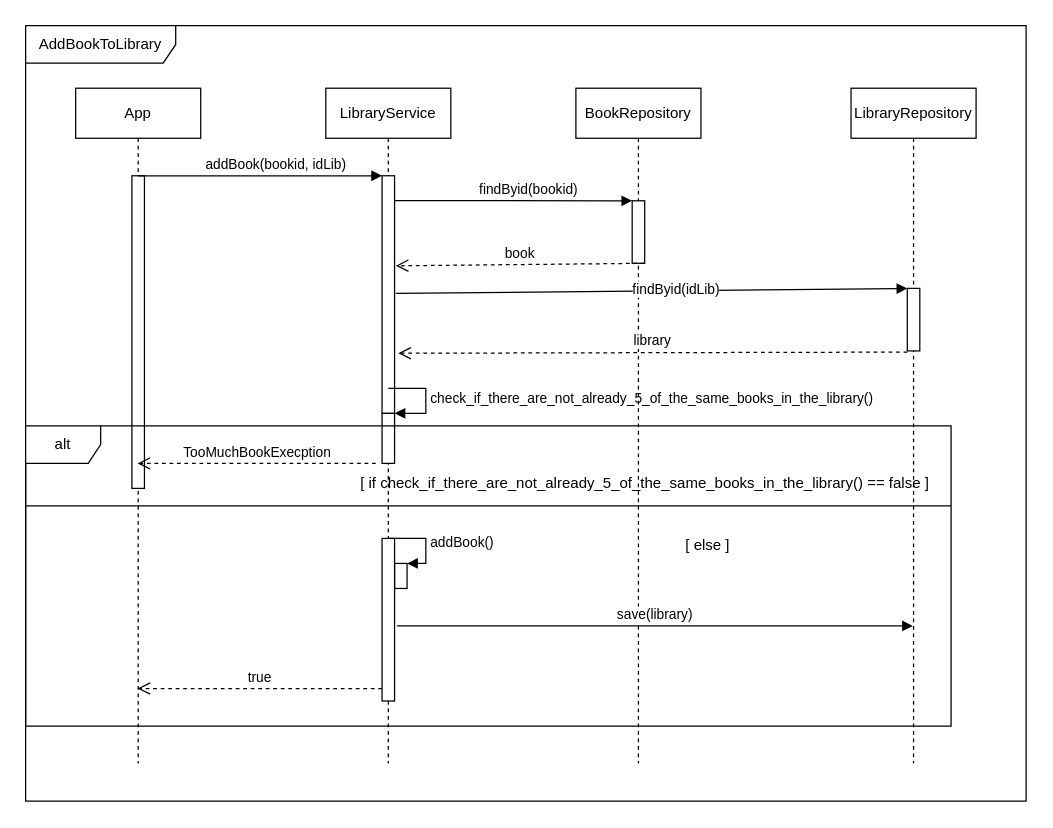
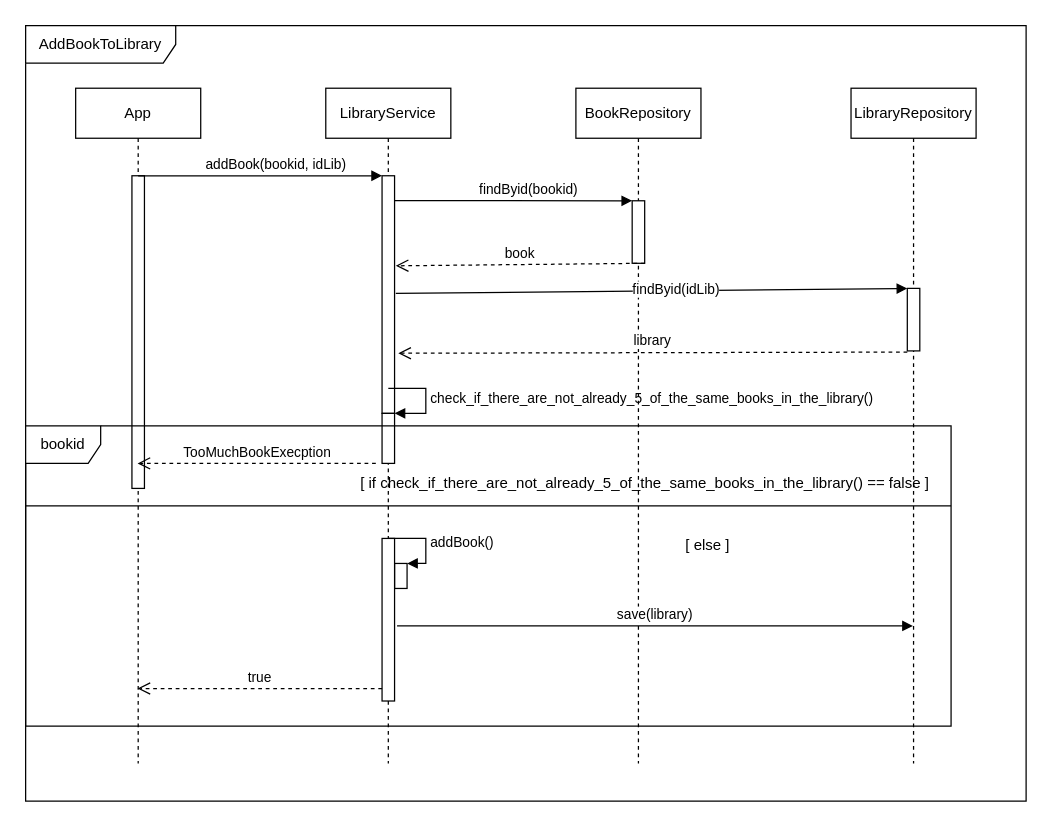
node "alt": label "alt" -> "bookid"
